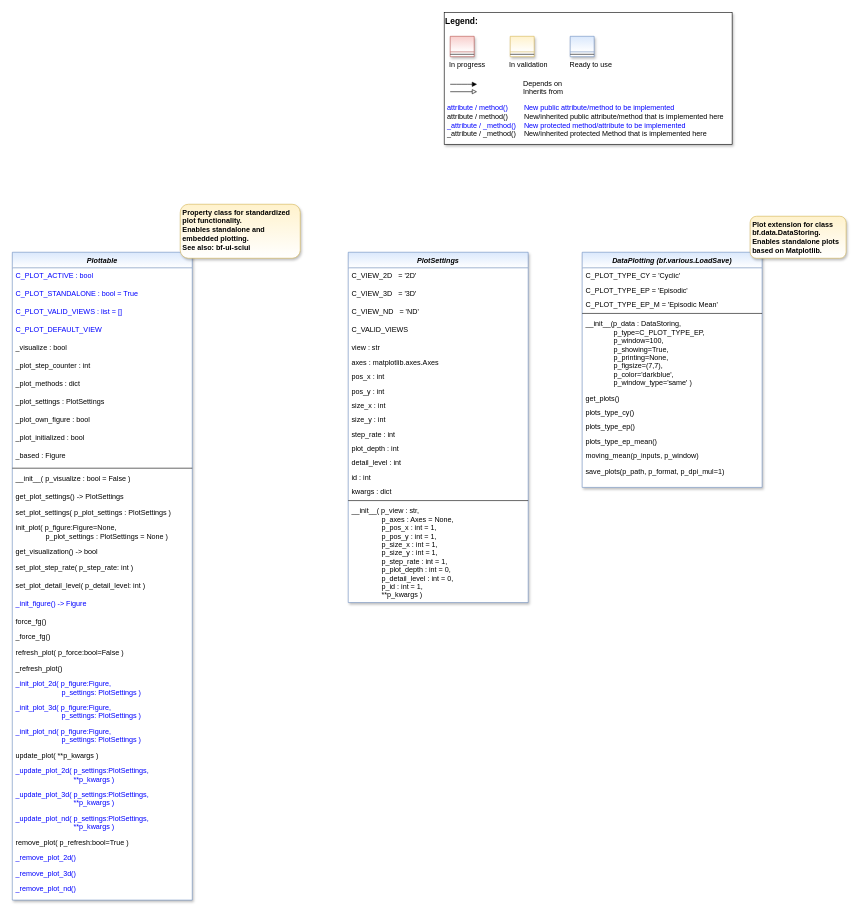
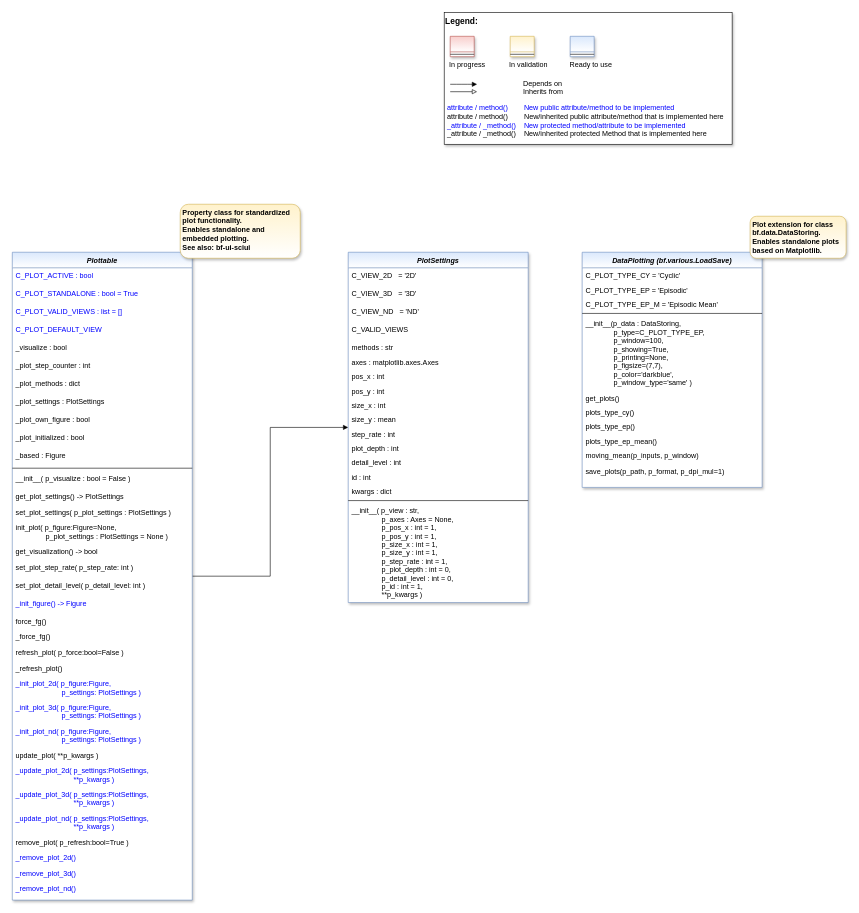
node "view : str": label "view : str" -> "methods : str"
node "size_y : int": label "size_y : int" -> "size_y : mean"
edge "Plottable" -> "PlotSettings": added
